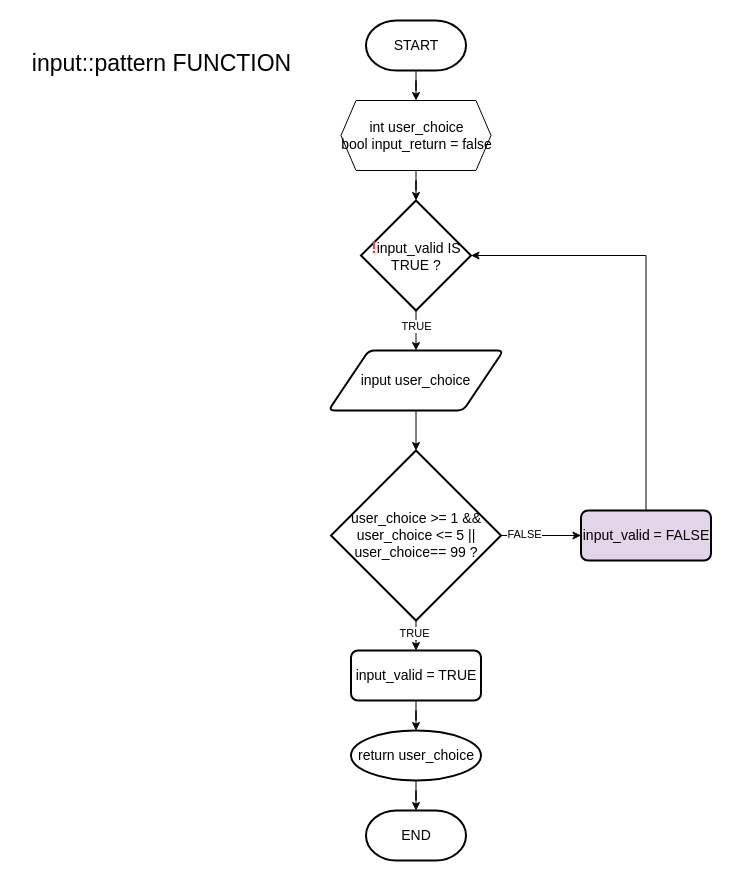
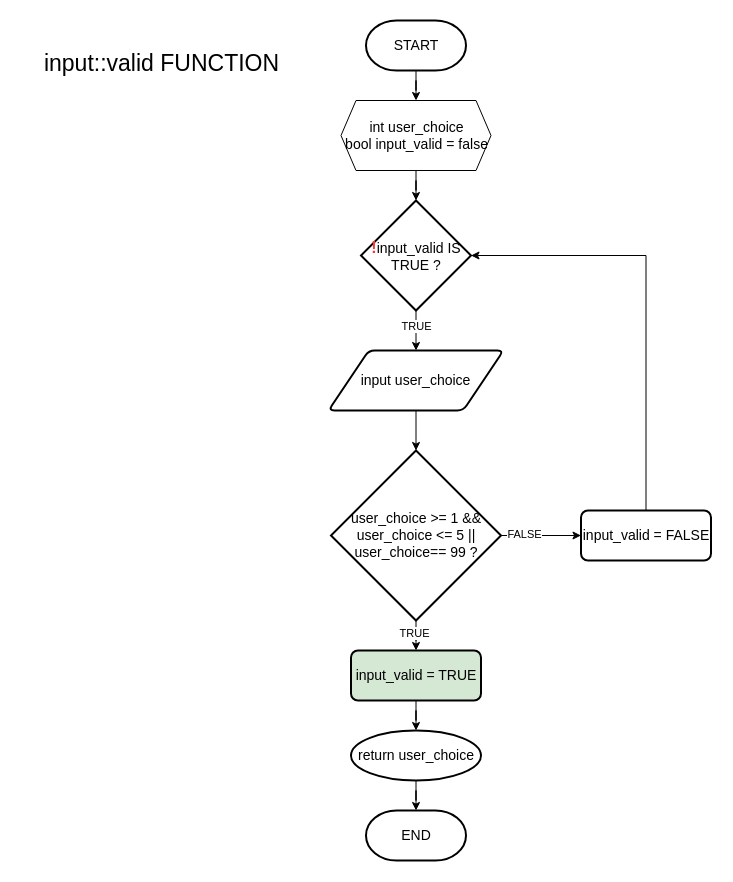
node "input::pattern FUNCTION": label "input::pattern FUNCTION" -> "input::valid FUNCTION"
node "int user_choice bool input_return = false": label "int user_choice bool input_return = false" -> "int user_choice bool input_valid = false"
node "input_valid = FALSE": fillcolor #e1d5e7 -> #ffffff
node "input_valid = TRUE": fillcolor #ffffff -> #d5e8d4
